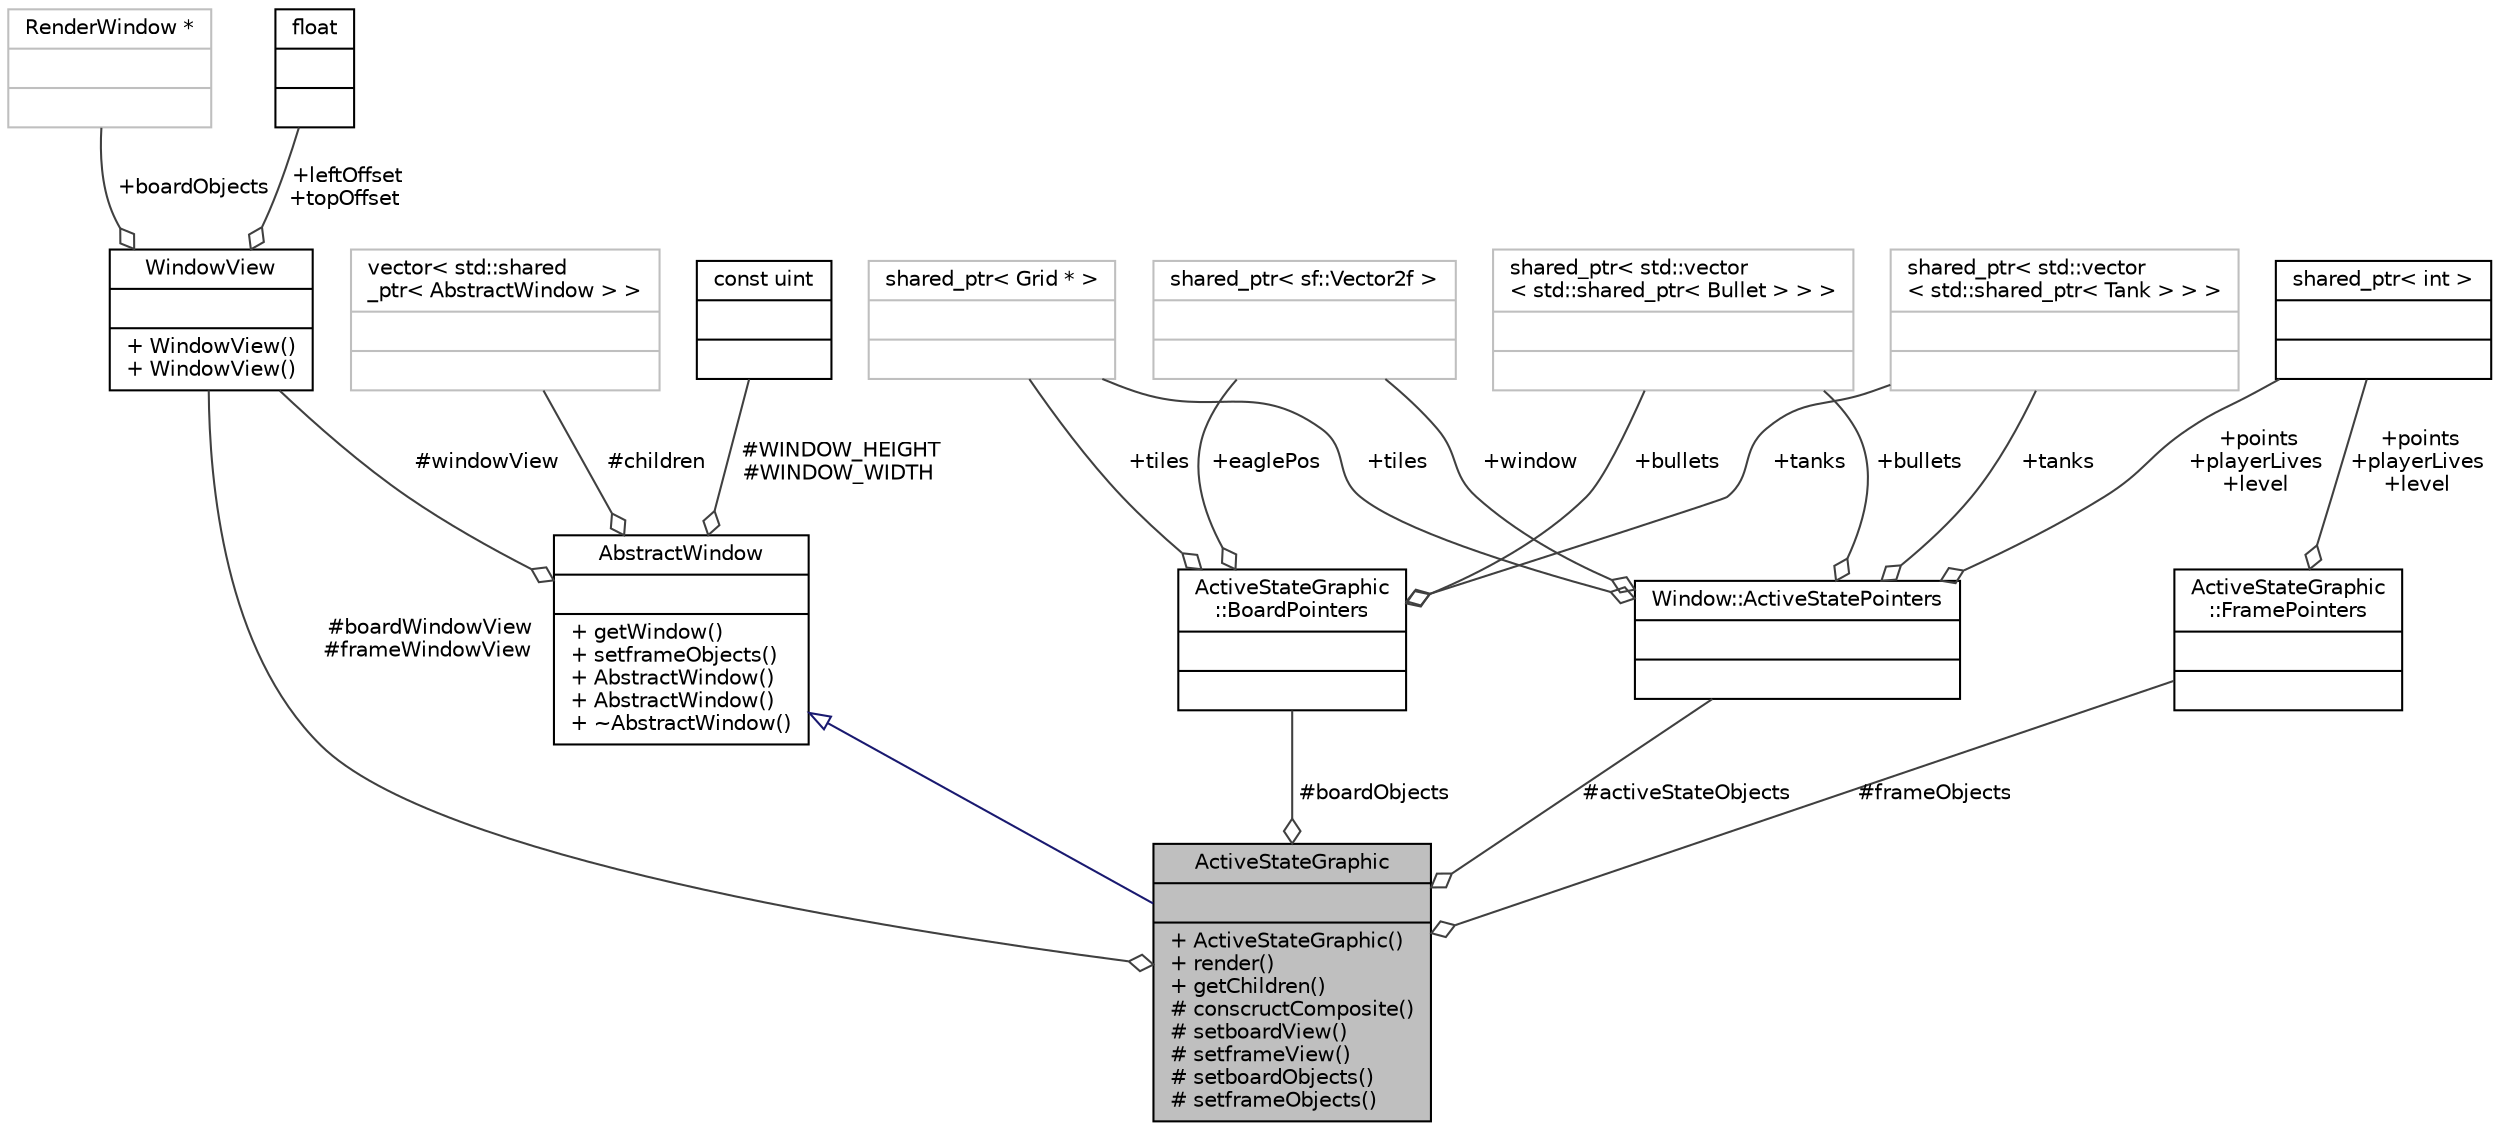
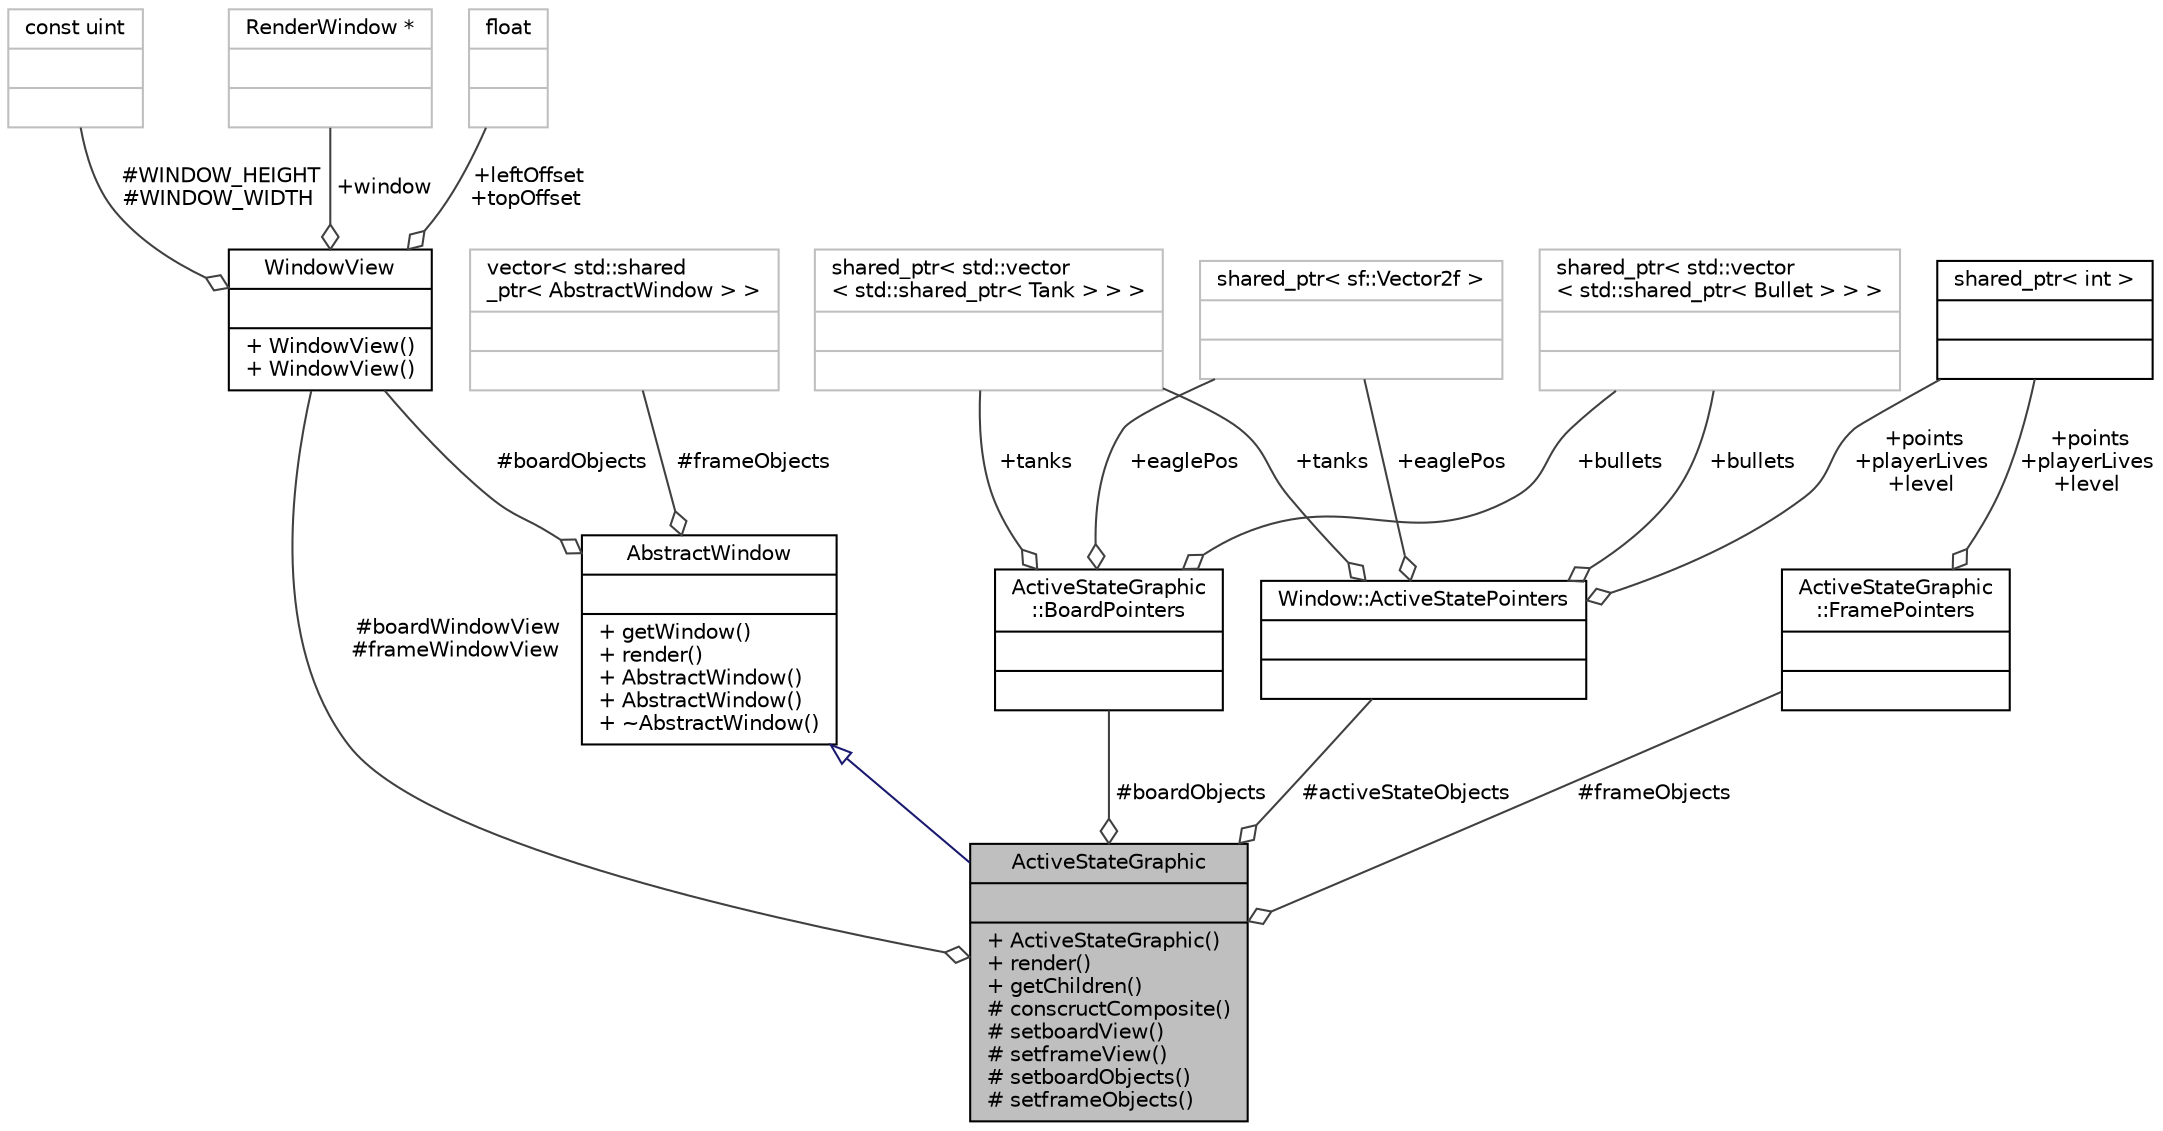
node "float": color black -> grey75
edge "RenderWindow *" -> "WindowView": label " +boardObjects" -> " +window"
node "const uint": color black -> grey75
node "shared_ptr< Grid * >": removed
edge "const uint" -> "AbstractWindow": now "const uint" -> "WindowView"
edge "WindowView" -> "AbstractWindow": label " #windowView" -> " #boardObjects"
edge "vector< std::shared" -> "AbstractWindow": label " #children" -> " #frameObjects"
edge "shared_ptr< sf::Vector2f >" -> "Window::ActiveStatePointers": label " +window" -> " +eaglePos"
node "AbstractWindow": text "+ setframeObjects()" -> "+ render()"
